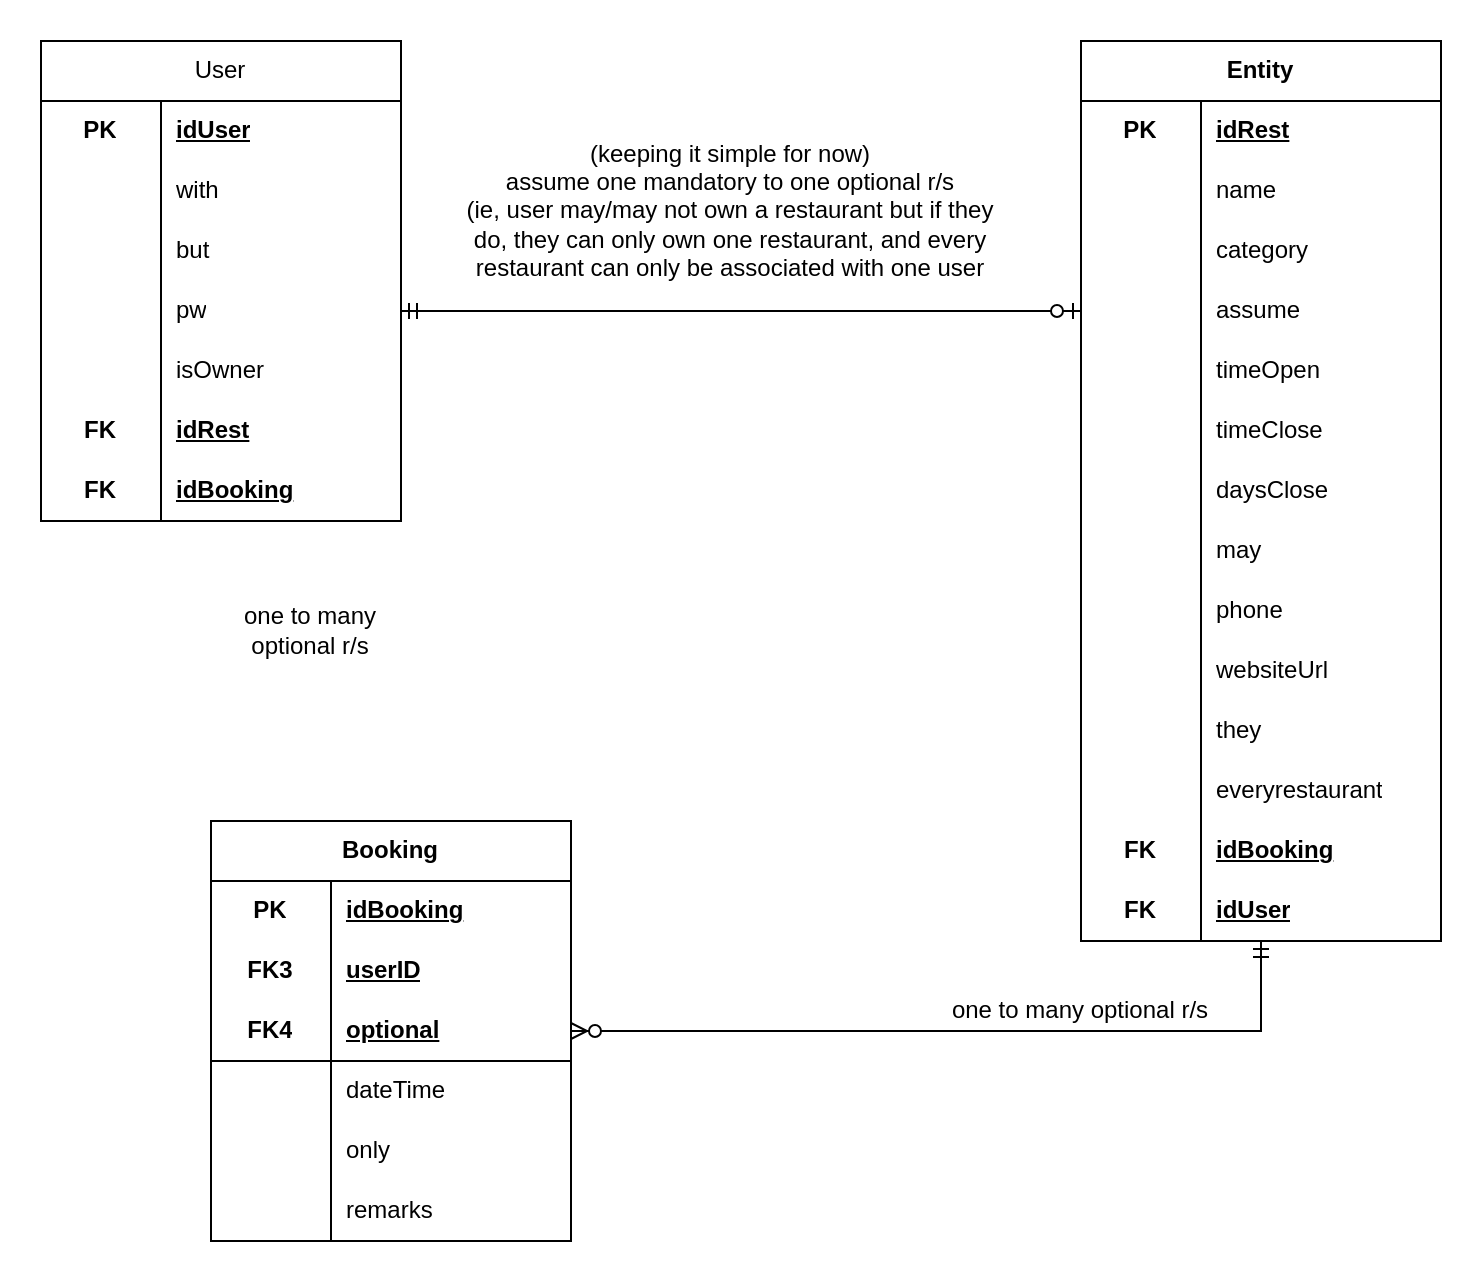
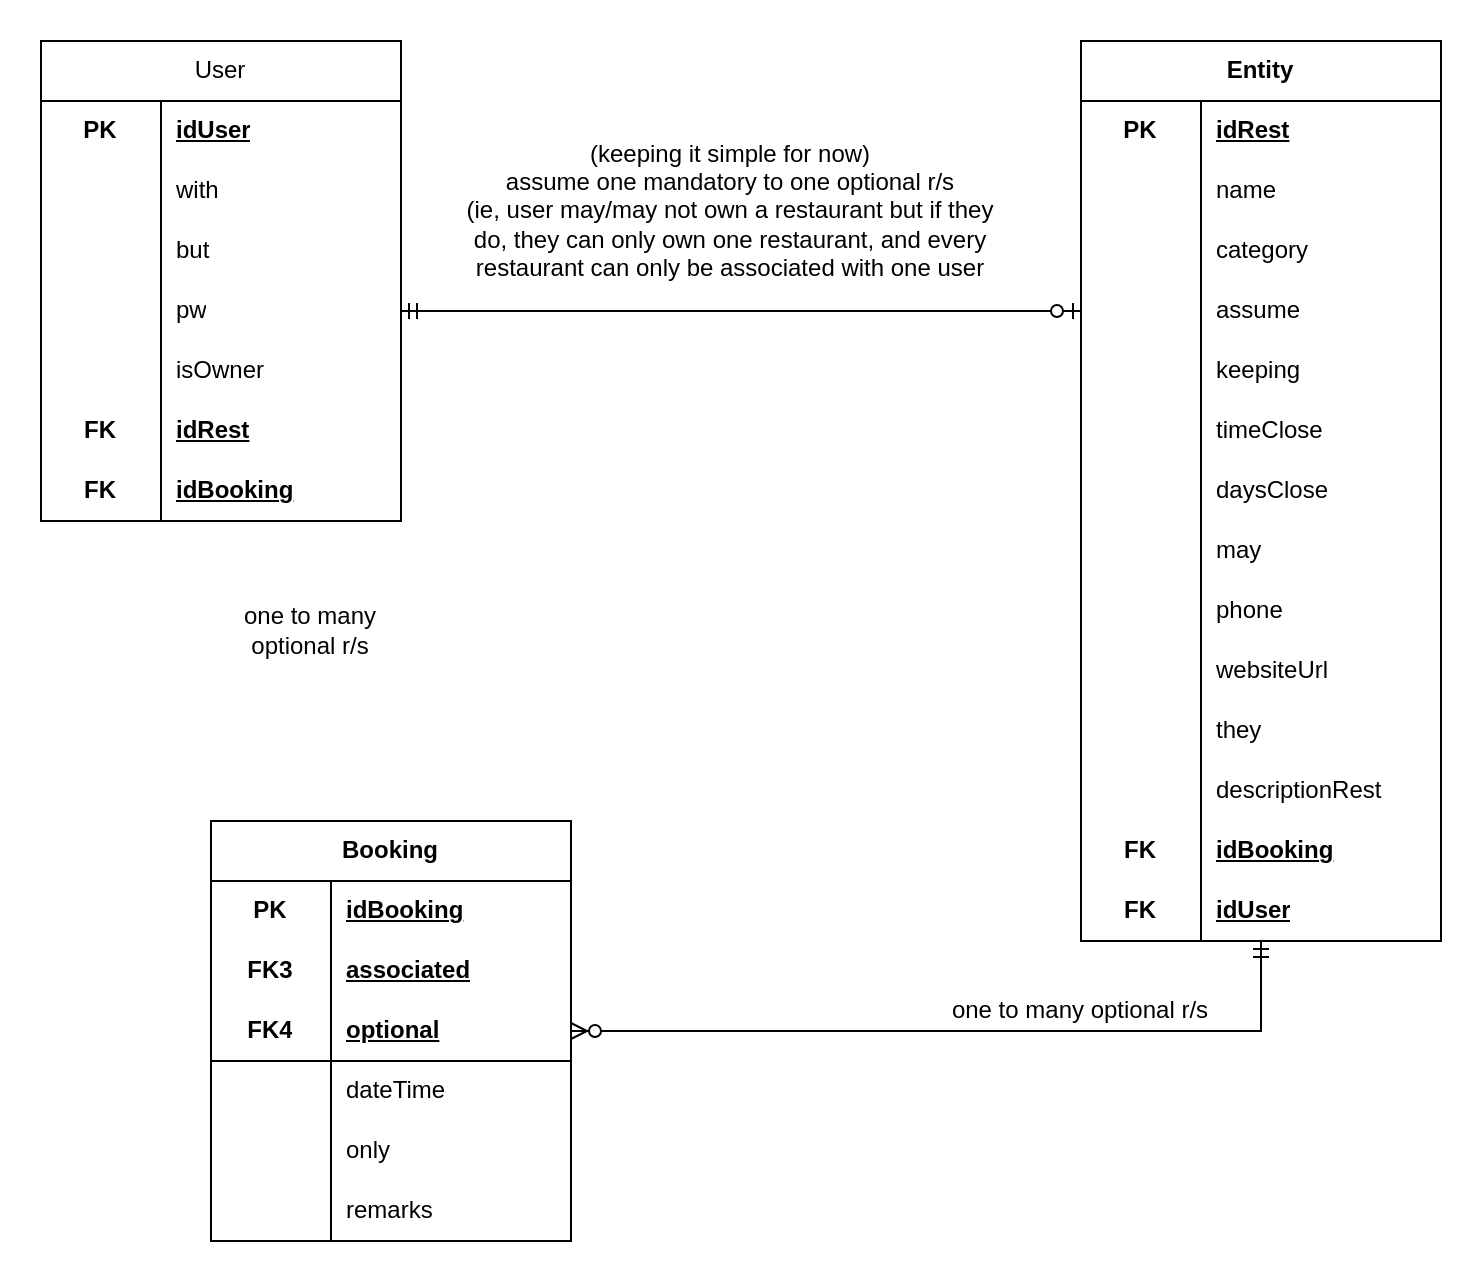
node "timeOpen": label "timeOpen" -> "keeping"
node "everyrestaurant": label "everyrestaurant" -> "descriptionRest"
node "userID": label "userID" -> "associated"
